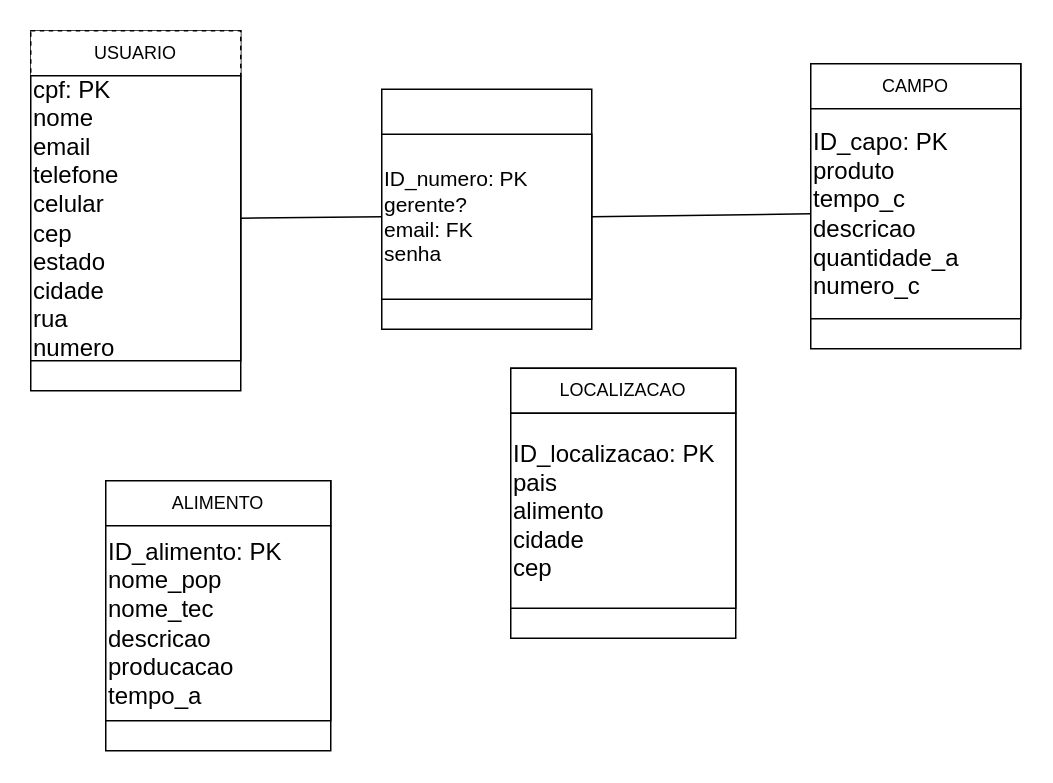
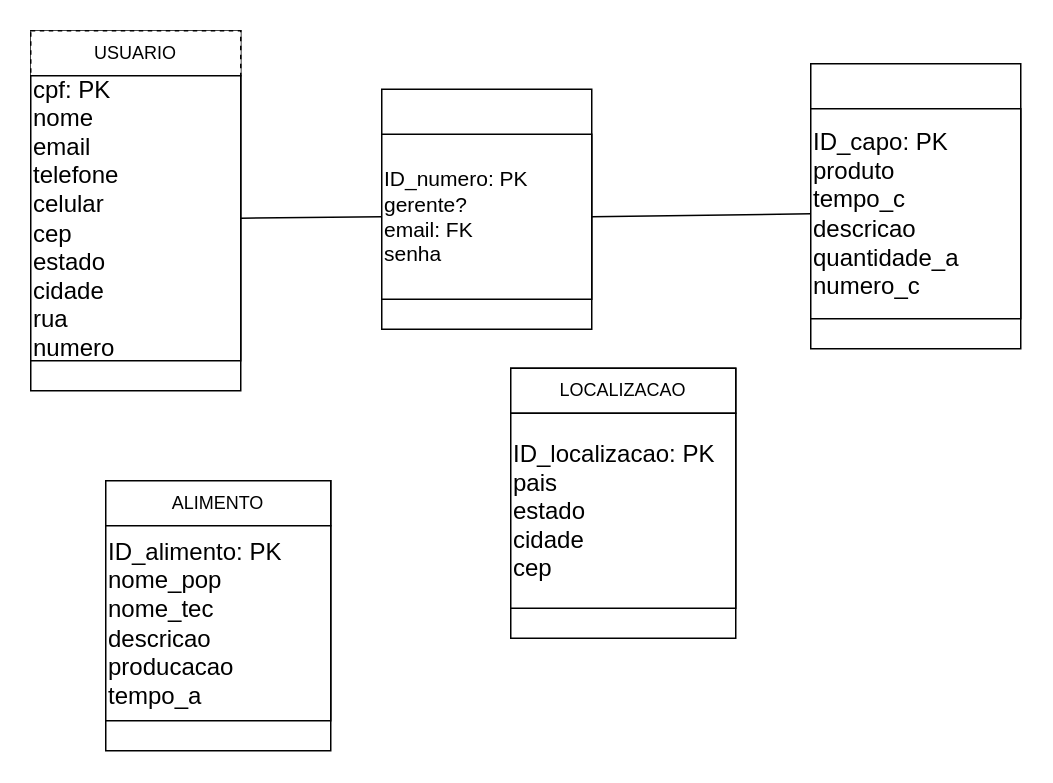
node "CAMPO": removed
node "ID_localizacao: PK pais alimento cidade cep": label "ID_localizacao: PK pais alimento cidade cep" -> "ID_localizacao: PK pais estado cidade cep"
